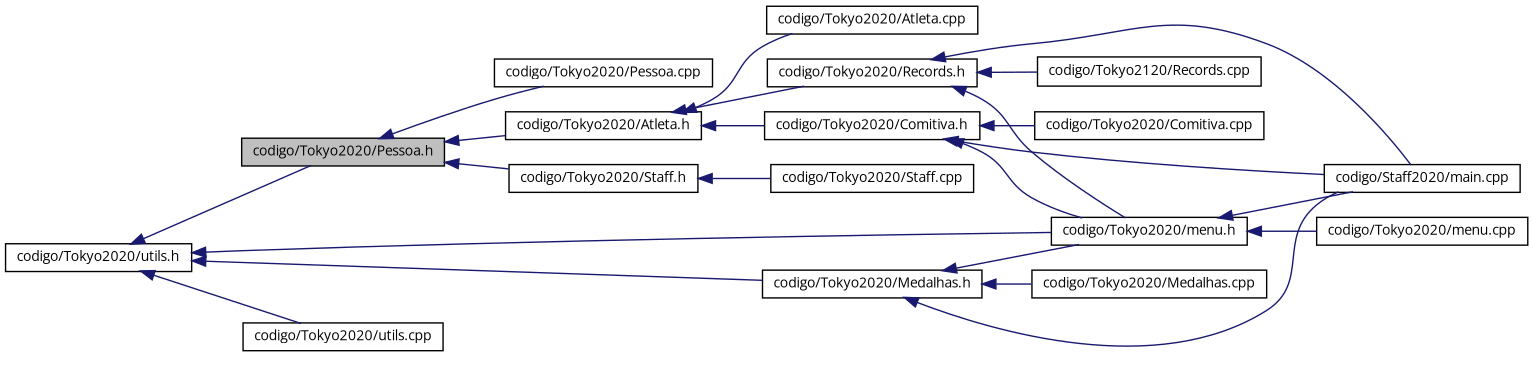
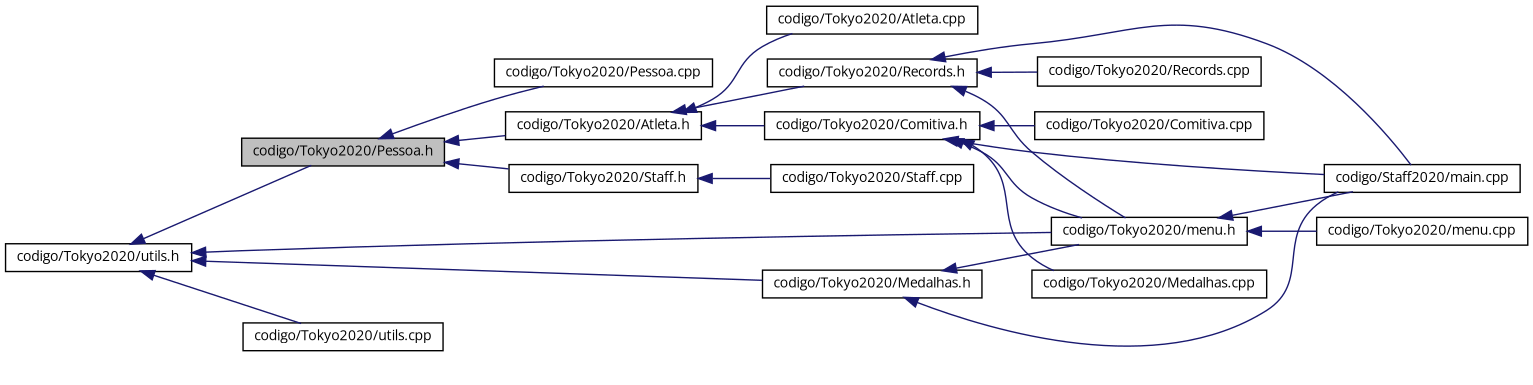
node "codigo/Tokyo2120/Records.cpp": label "codigo/Tokyo2120/Records.cpp" -> "codigo/Tokyo2020/Records.cpp"
edge "codigo/Tokyo2020/Medalhas.cpp" -> "codigo/Tokyo2020/Medalhas.h": now "codigo/Tokyo2020/Medalhas.cpp" -> "codigo/Tokyo2020/Comitiva.h"
